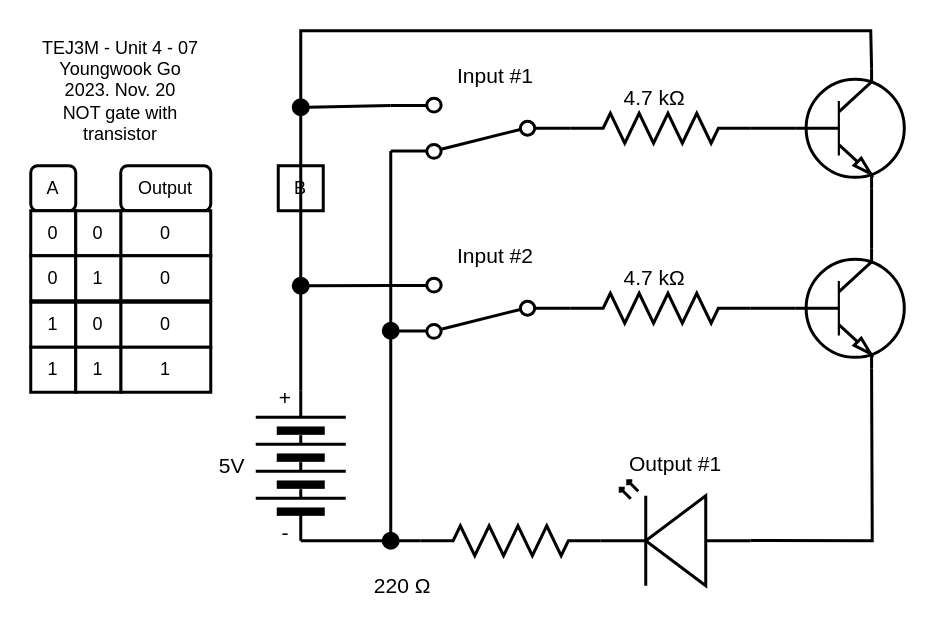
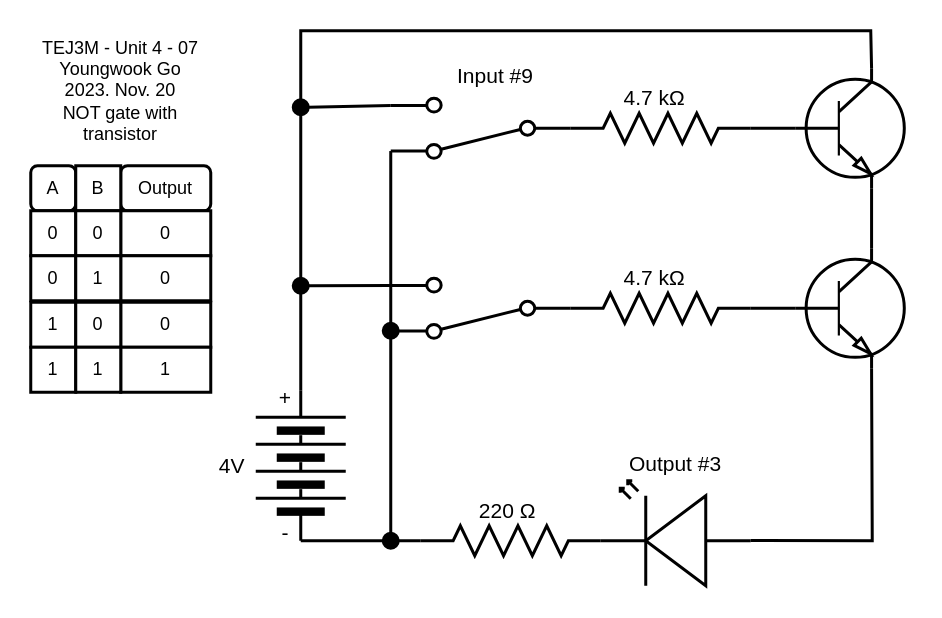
node "Input #1": label "Input #1" -> "Input #9"
node "B": moved (301, 188) -> (98, 188)
node "Input #2": removed
node "Output #1": label "Output #1" -> "Output #3"
node "5V": label "5V" -> "4V"
node "220 Ω": moved (406, 586) -> (511, 511)
